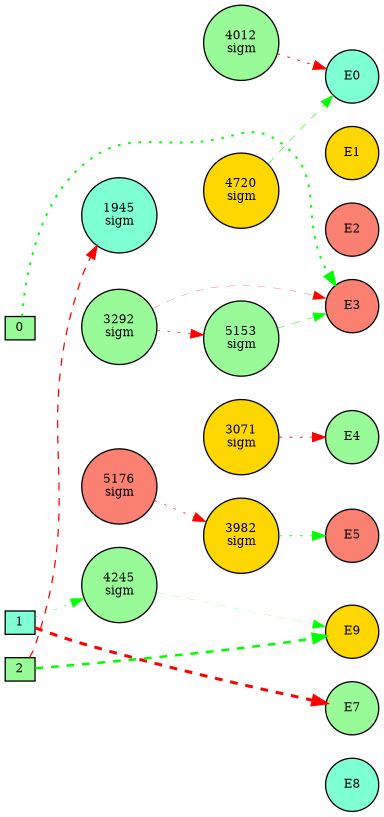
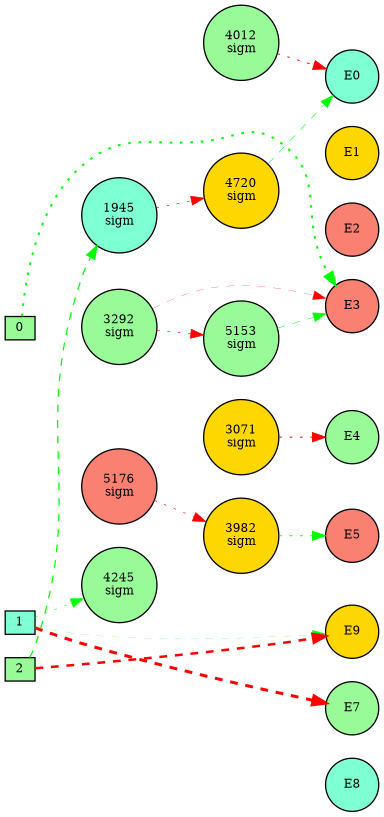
edge "1945 sigm" -> "4720 sigm": added
edge "2" -> "1945 sigm": color red -> green
edge "4245 sigm" -> "E9": now "1" -> "E9"
edge "2" -> "E9": color green -> red
